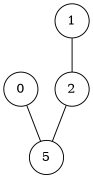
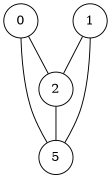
edge "0" -- "2": added
edge "1" -- "5": added
